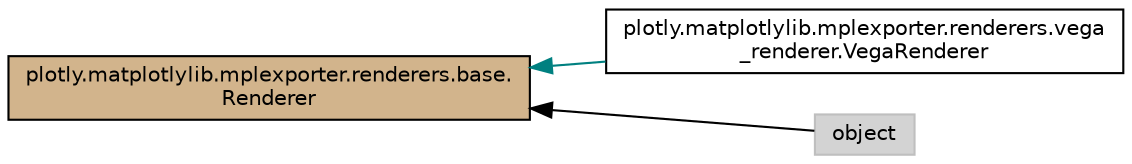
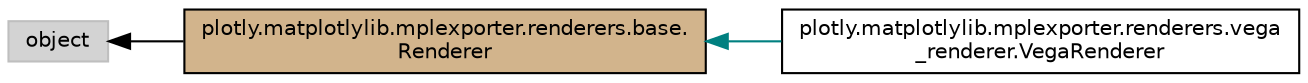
edge "object" -> "plotly.matplotlylib.mplexporter.renderers.base. Renderer": reversed
